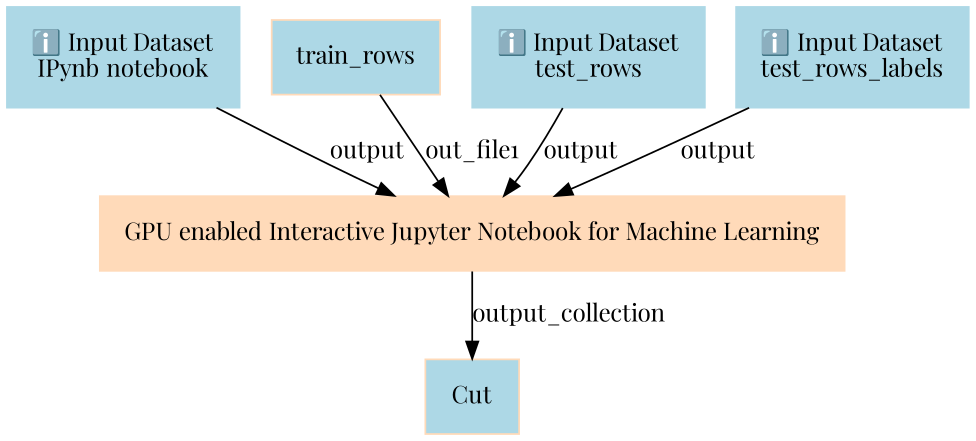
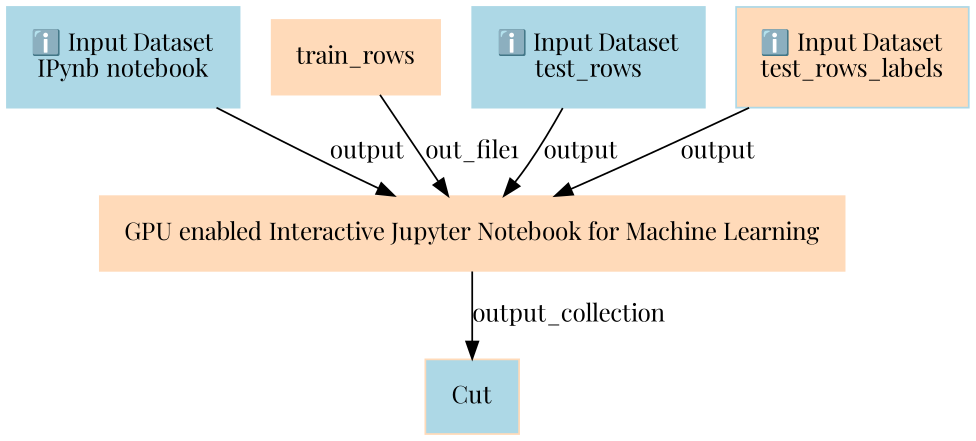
node "train_rows": fillcolor lightblue -> peachpuff
node "ℹ️ Input Dataset test_rows_labels": fillcolor lightblue -> peachpuff
